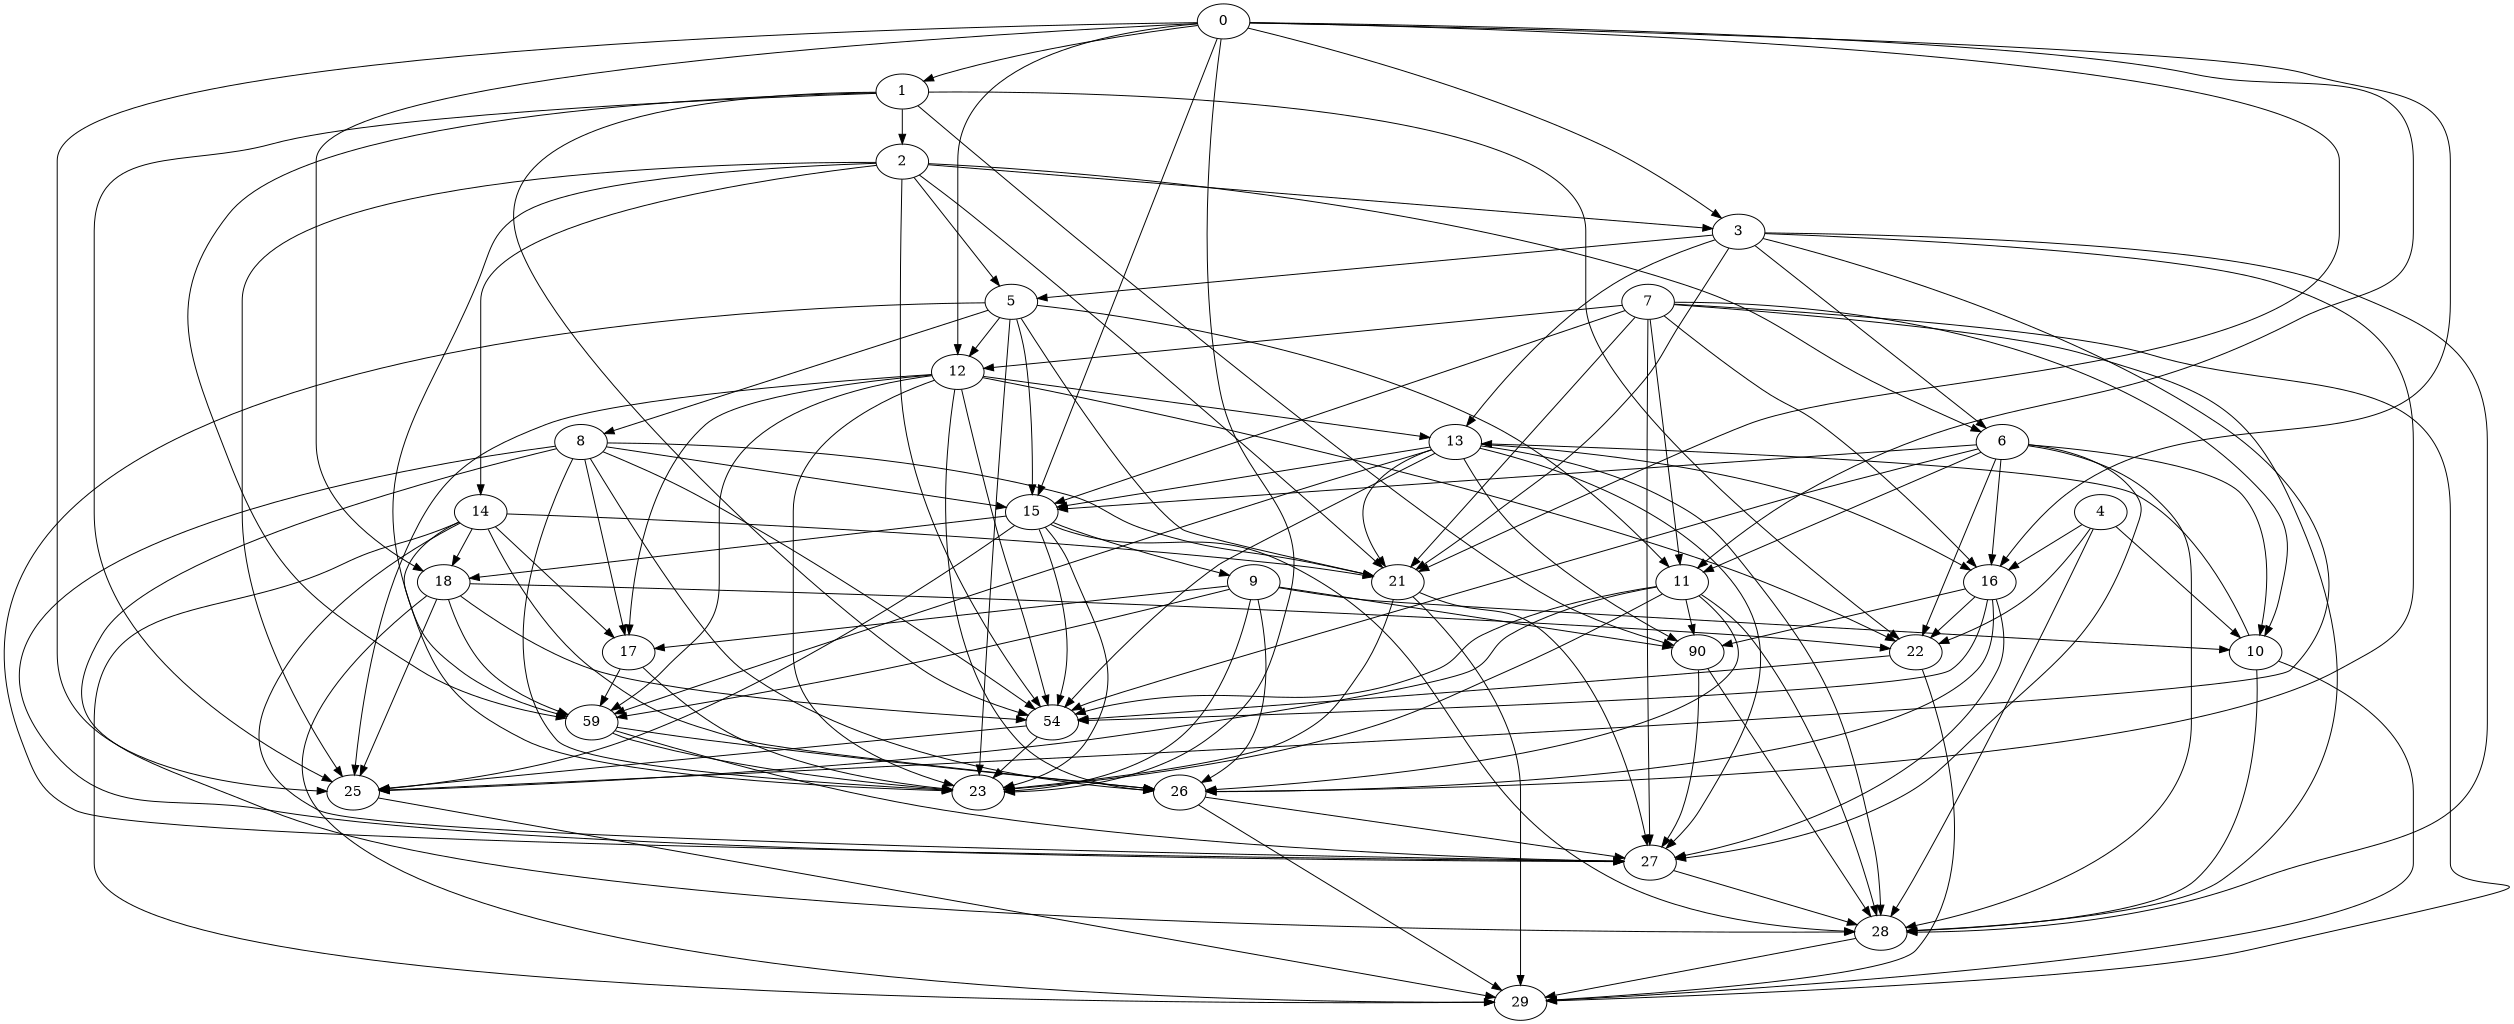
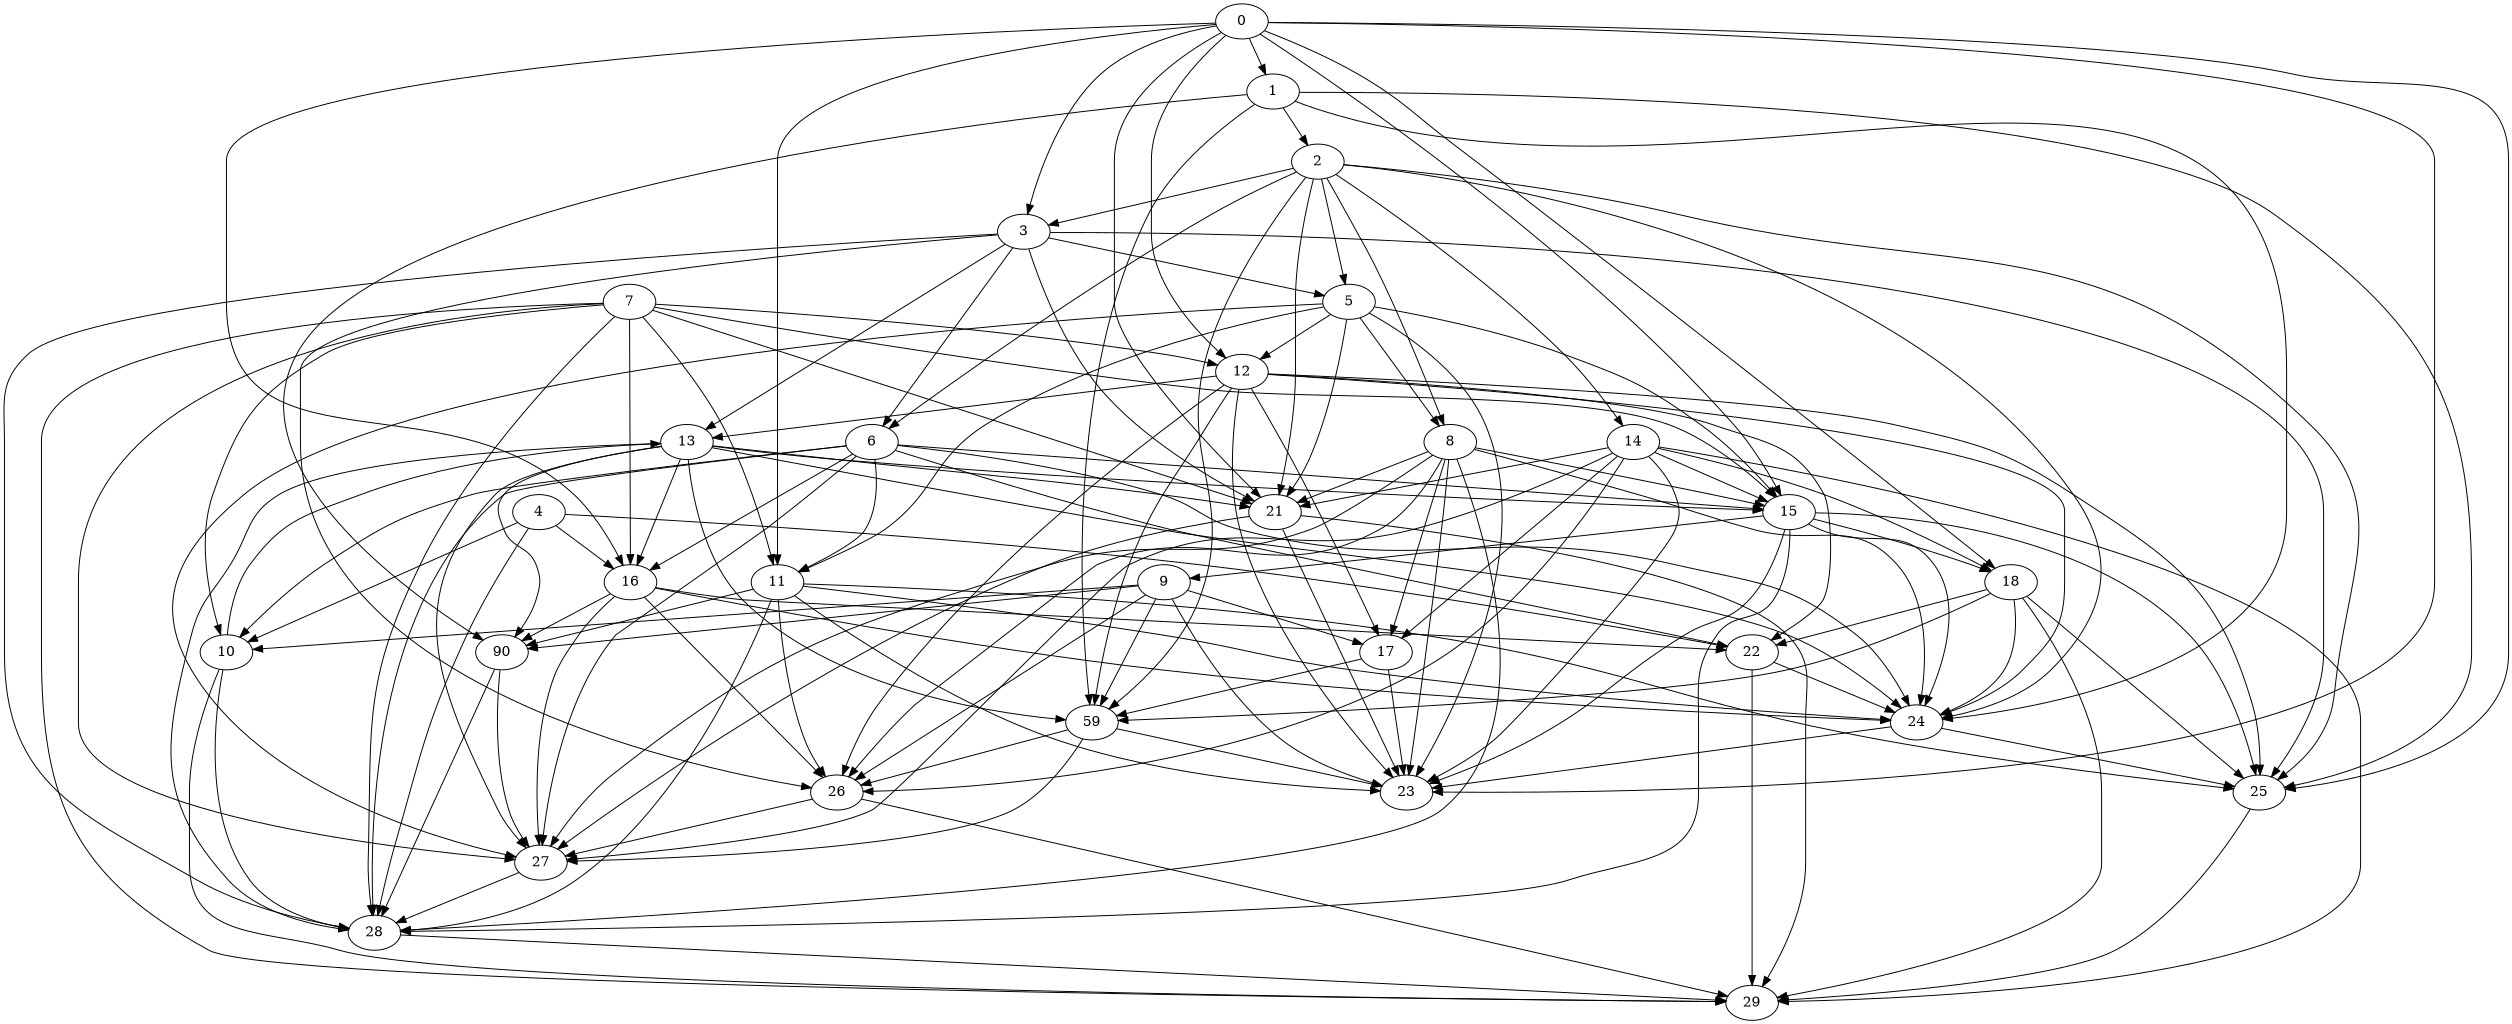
edge "1" -> "22": removed
edge "2" -> "8": added
edge "14" -> "15": added
node "54": label "54" -> "24"
